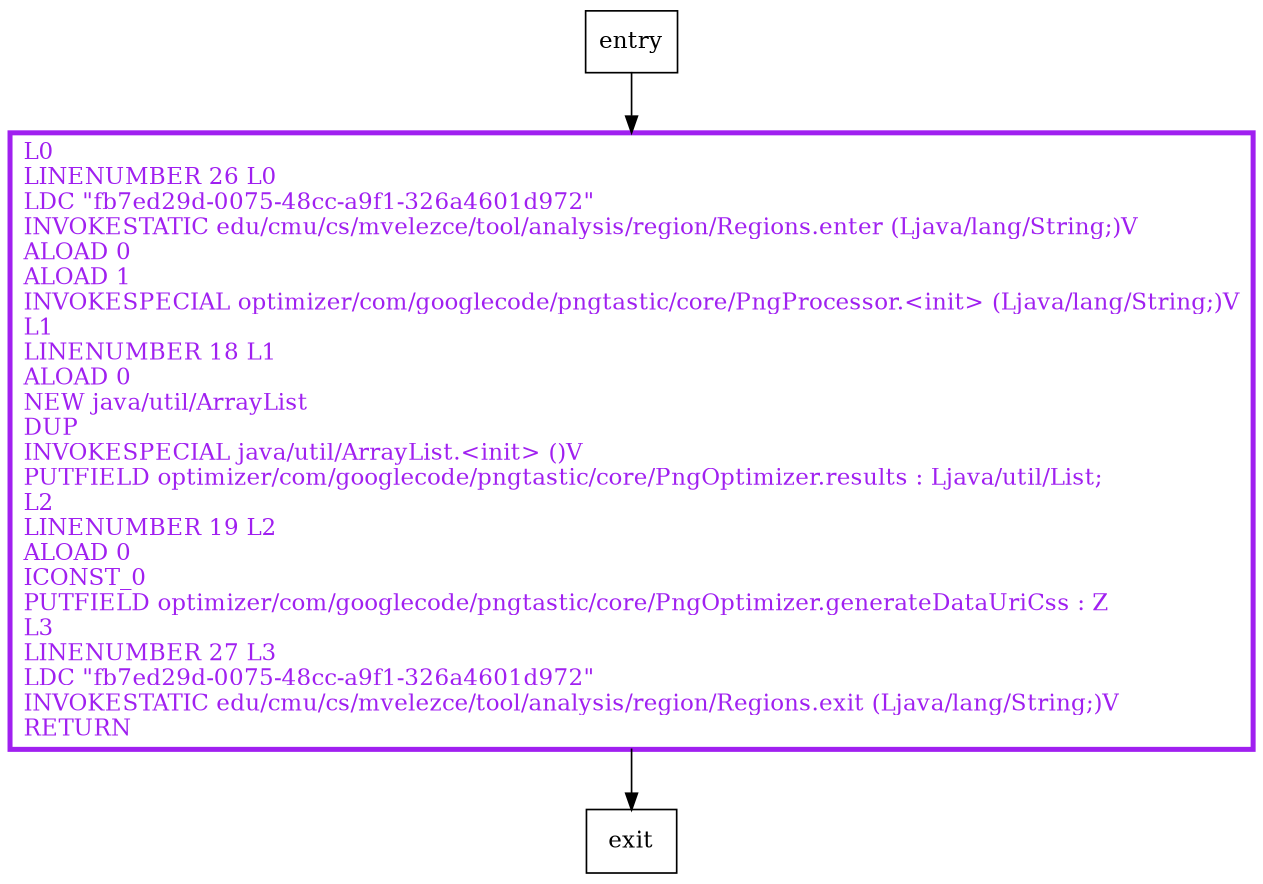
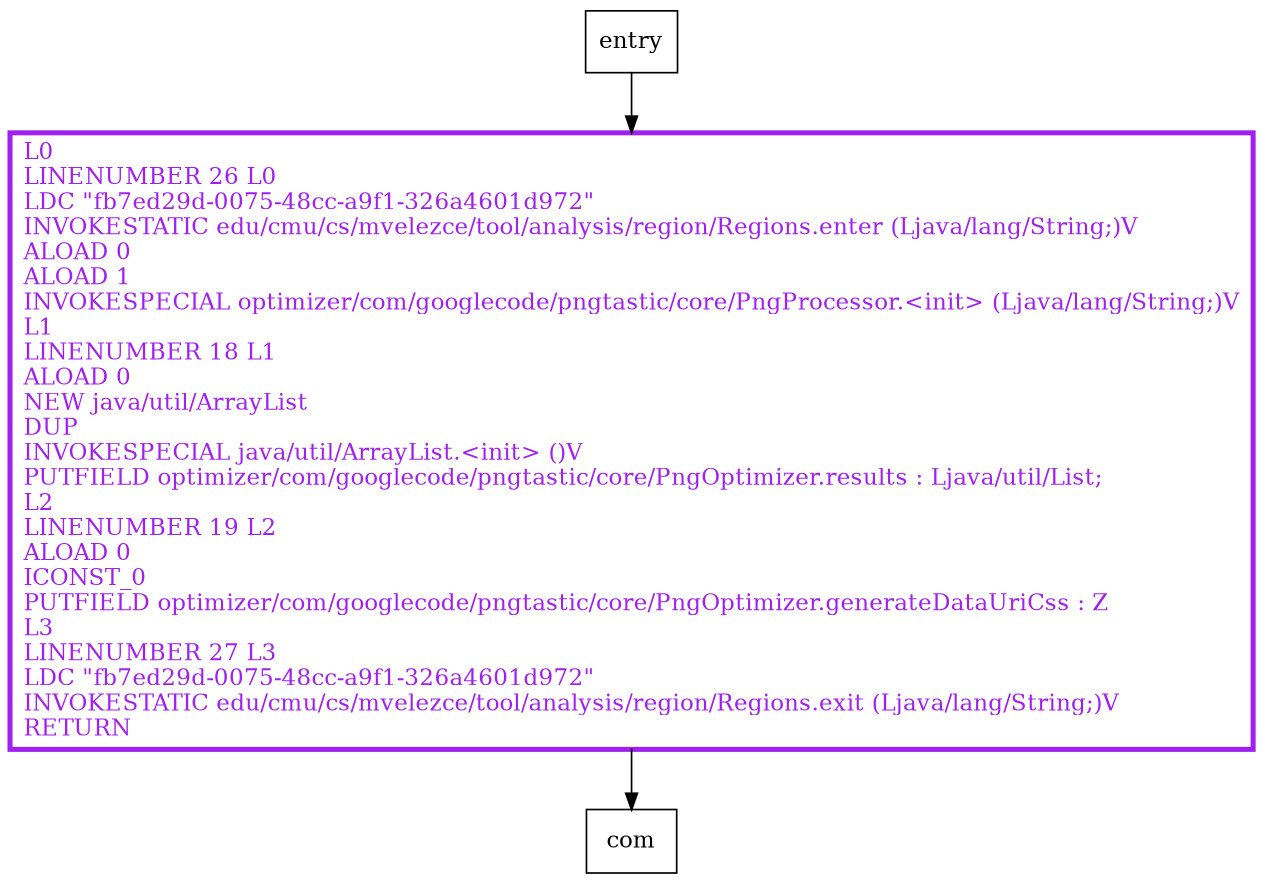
node "exit": label "exit" -> "com"
